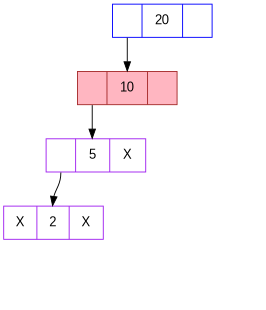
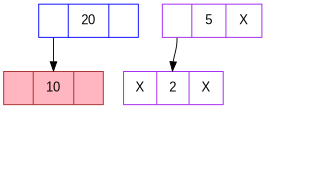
edge "10" -> "5": removed
